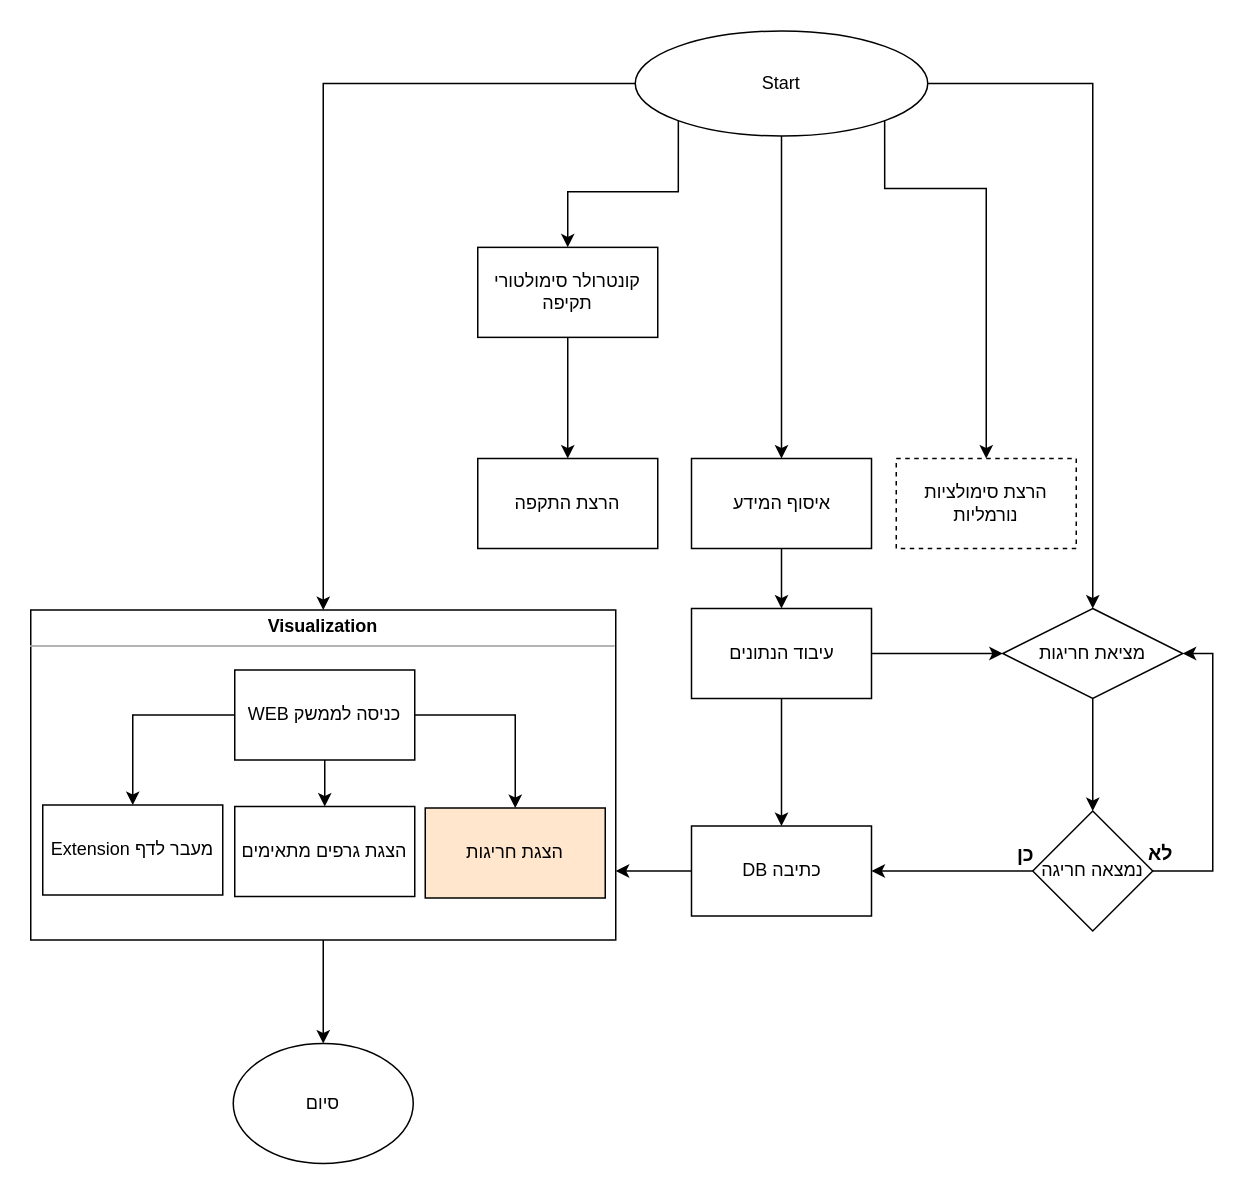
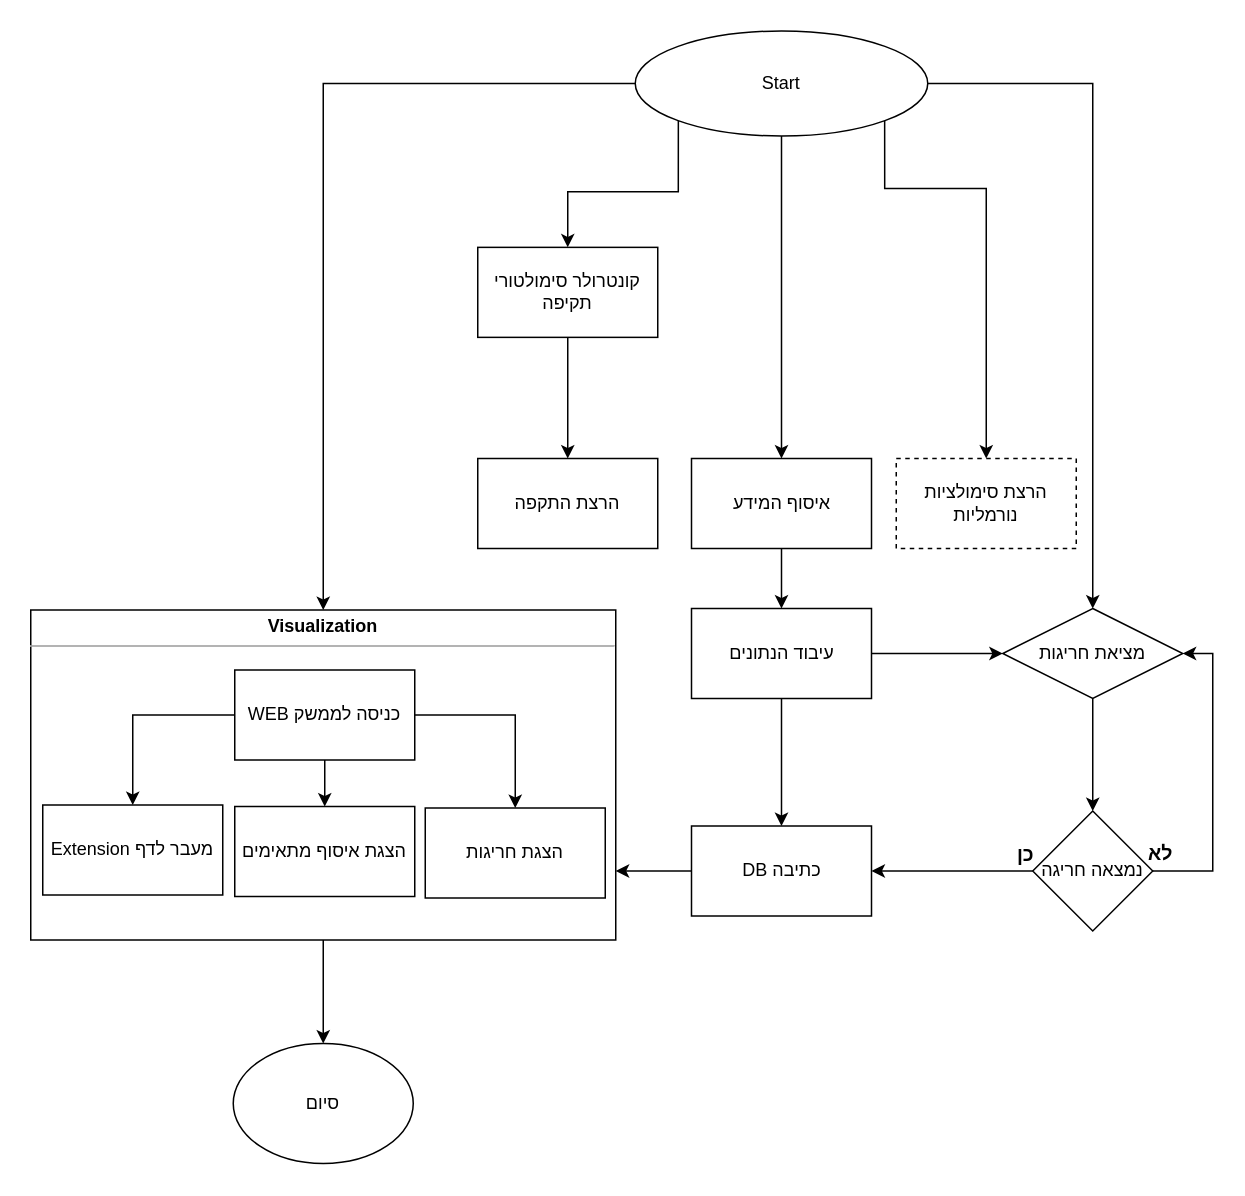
node "הצגת גרפים מתאימים": label "הצגת גרפים מתאימים" -> "הצגת איסוף מתאימים"
node "הצגת חריגות": fillcolor #ffe6cc -> #ffffff
